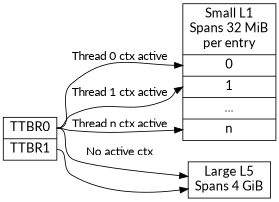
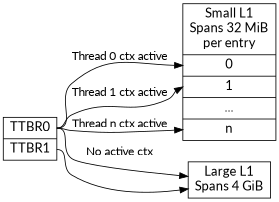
node "Large L5 Spans 4 GiB": label "Large L5 Spans 4 GiB" -> "Large L1 Spans 4 GiB"
